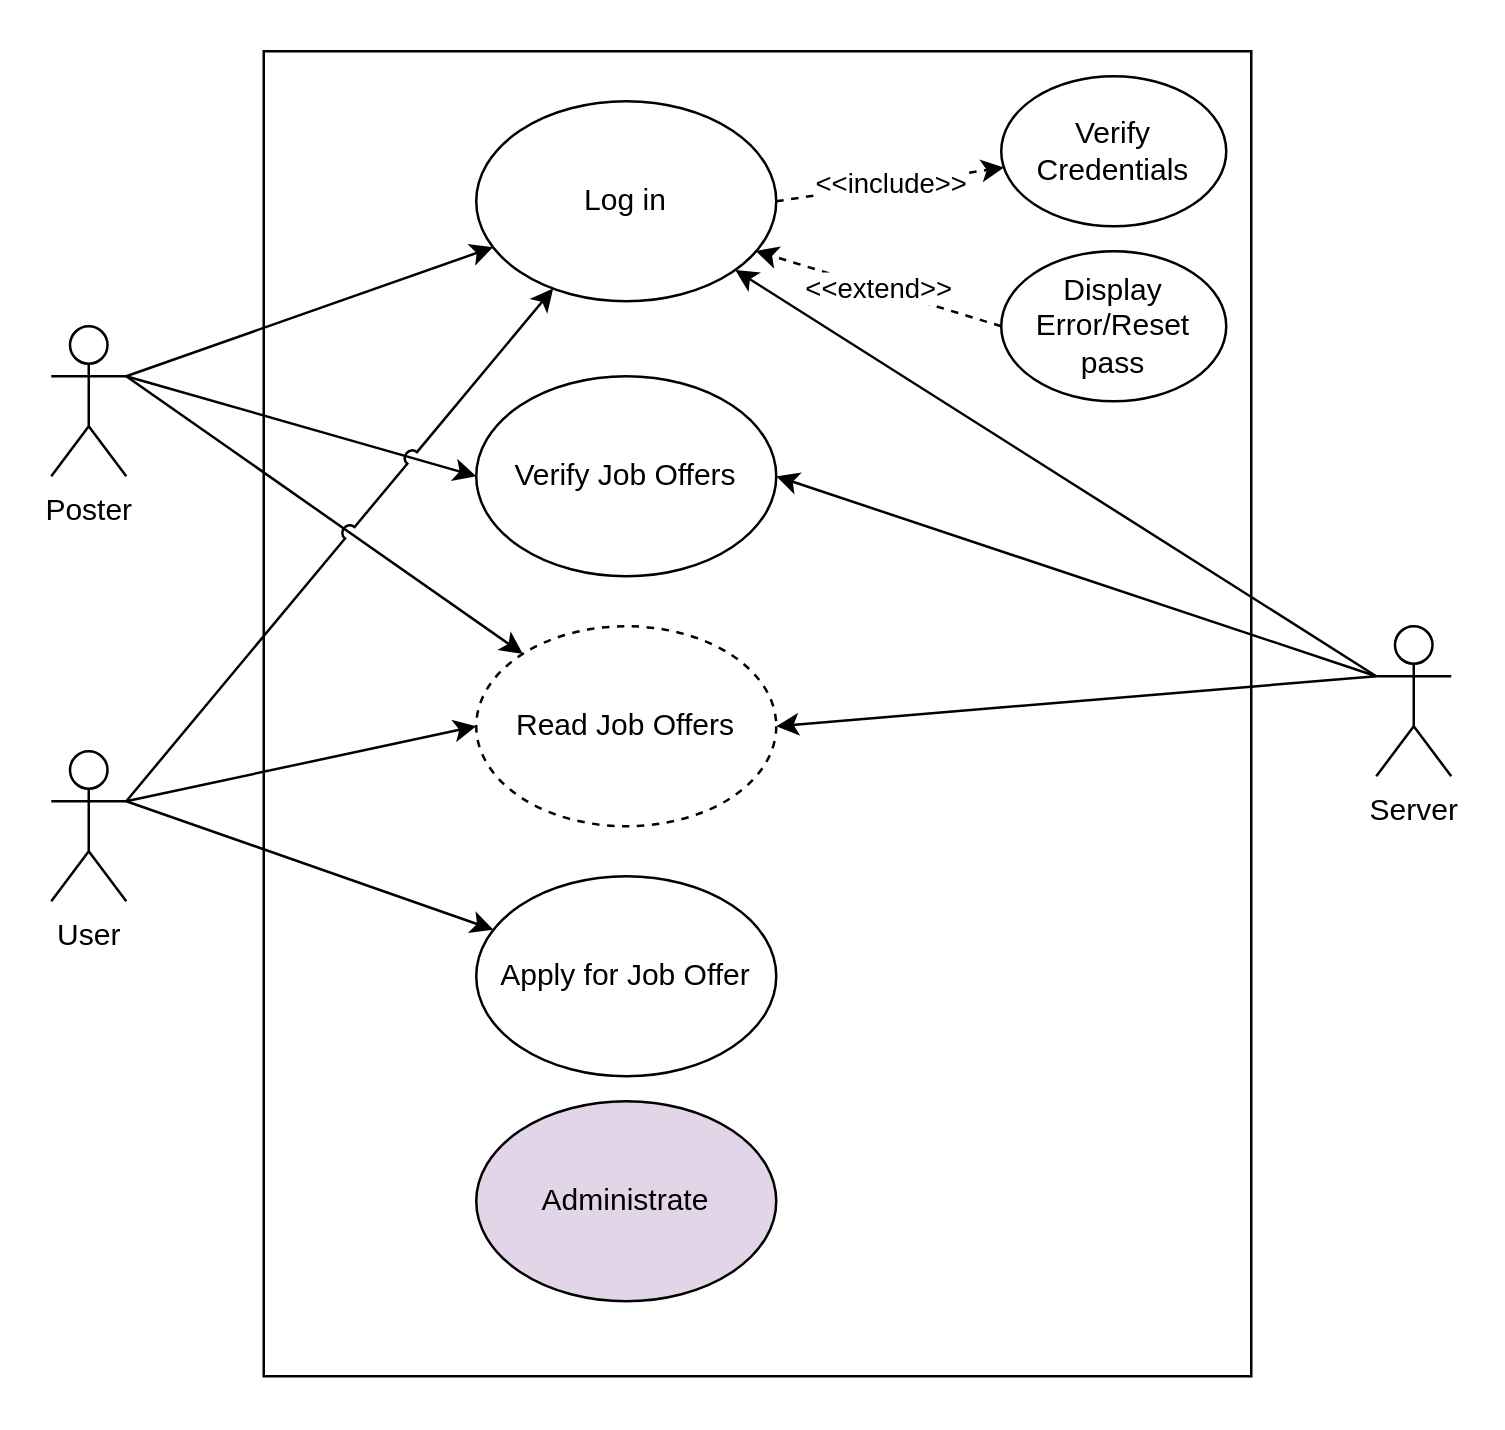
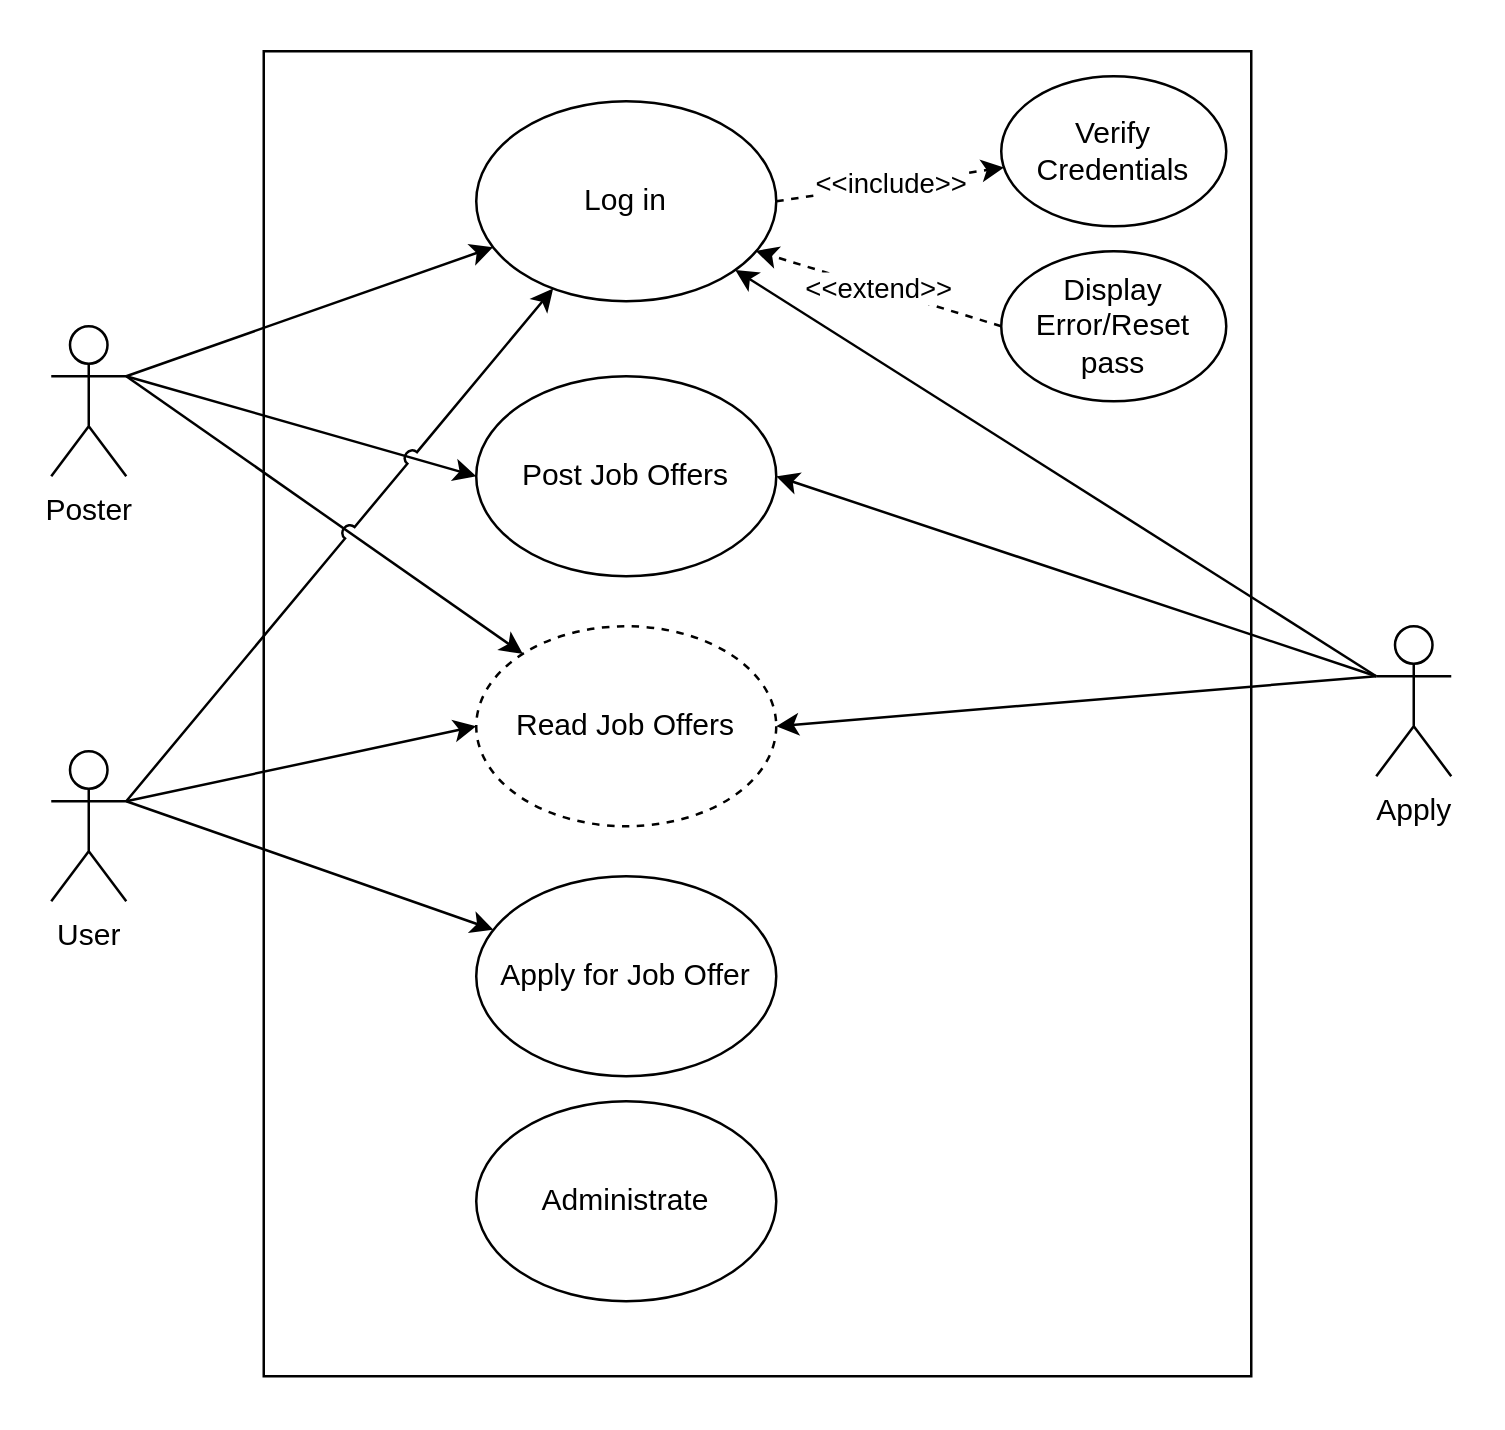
node "Verify Job Offers": label "Verify Job Offers" -> "Post Job Offers"
node "Server": label "Server" -> "Apply"
node "Administrate": fillcolor #e1d5e7 -> #ffffff
